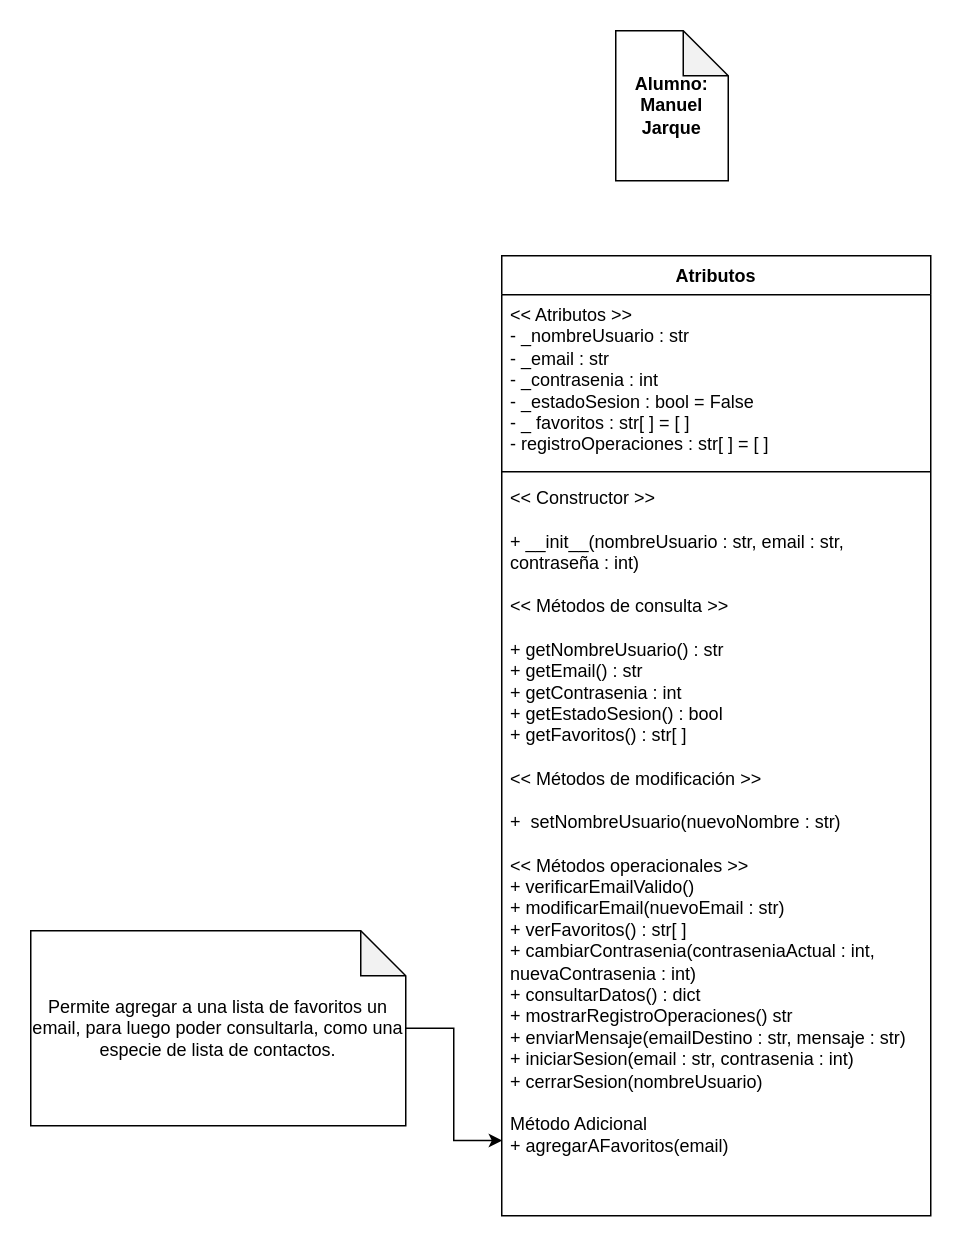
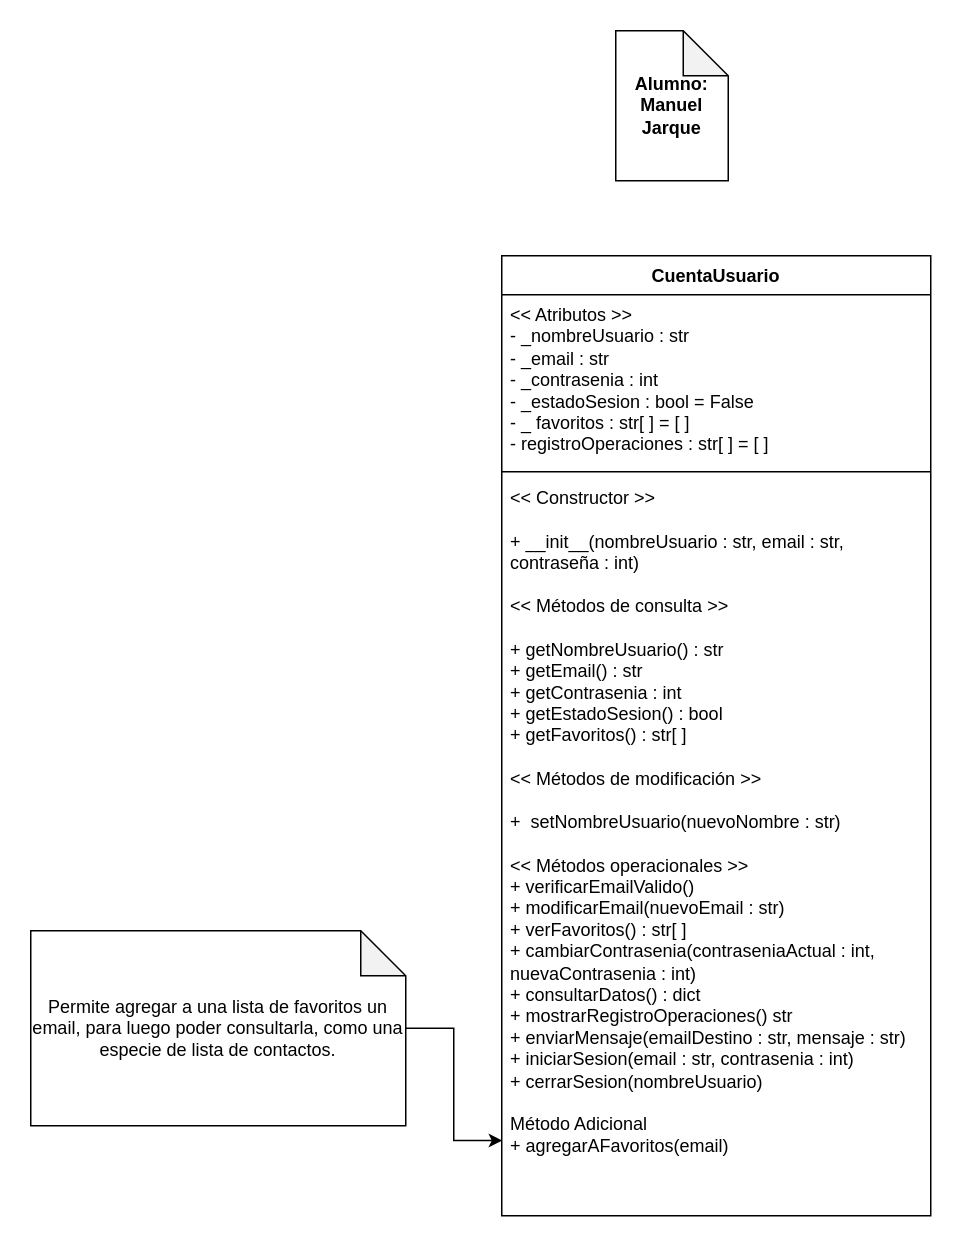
node "Atributos": label "Atributos" -> "CuentaUsuario"
